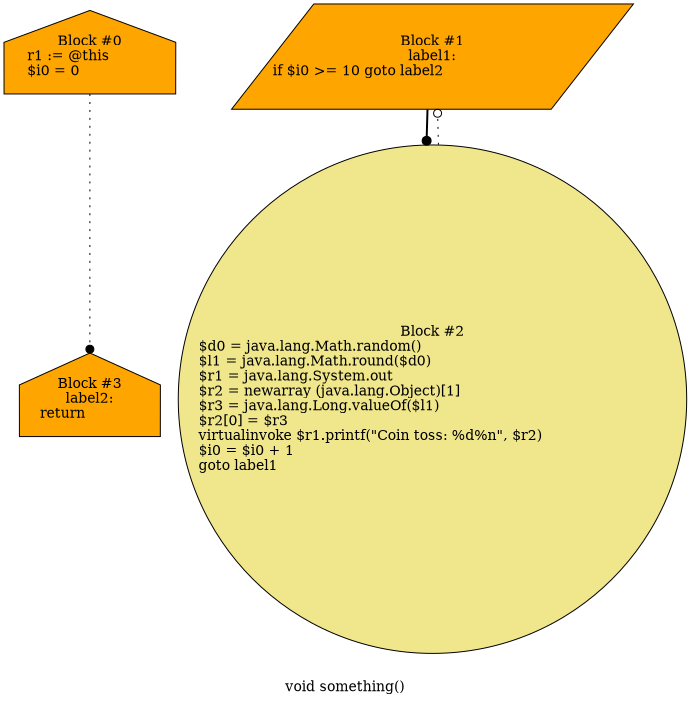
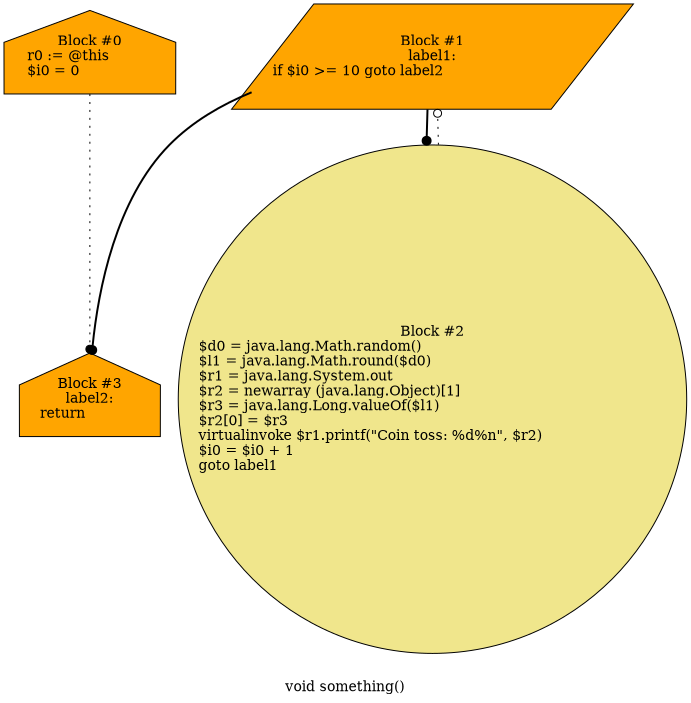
node "Block #0 r1 := @this $i0 = 0": label "Block #0 r1 := @this $i0 = 0" -> "Block #0 r0 := @this $i0 = 0"
edge "Block #1 label1: if $i0 >= 10 goto label2" -> "Block #3 label2: return": added
